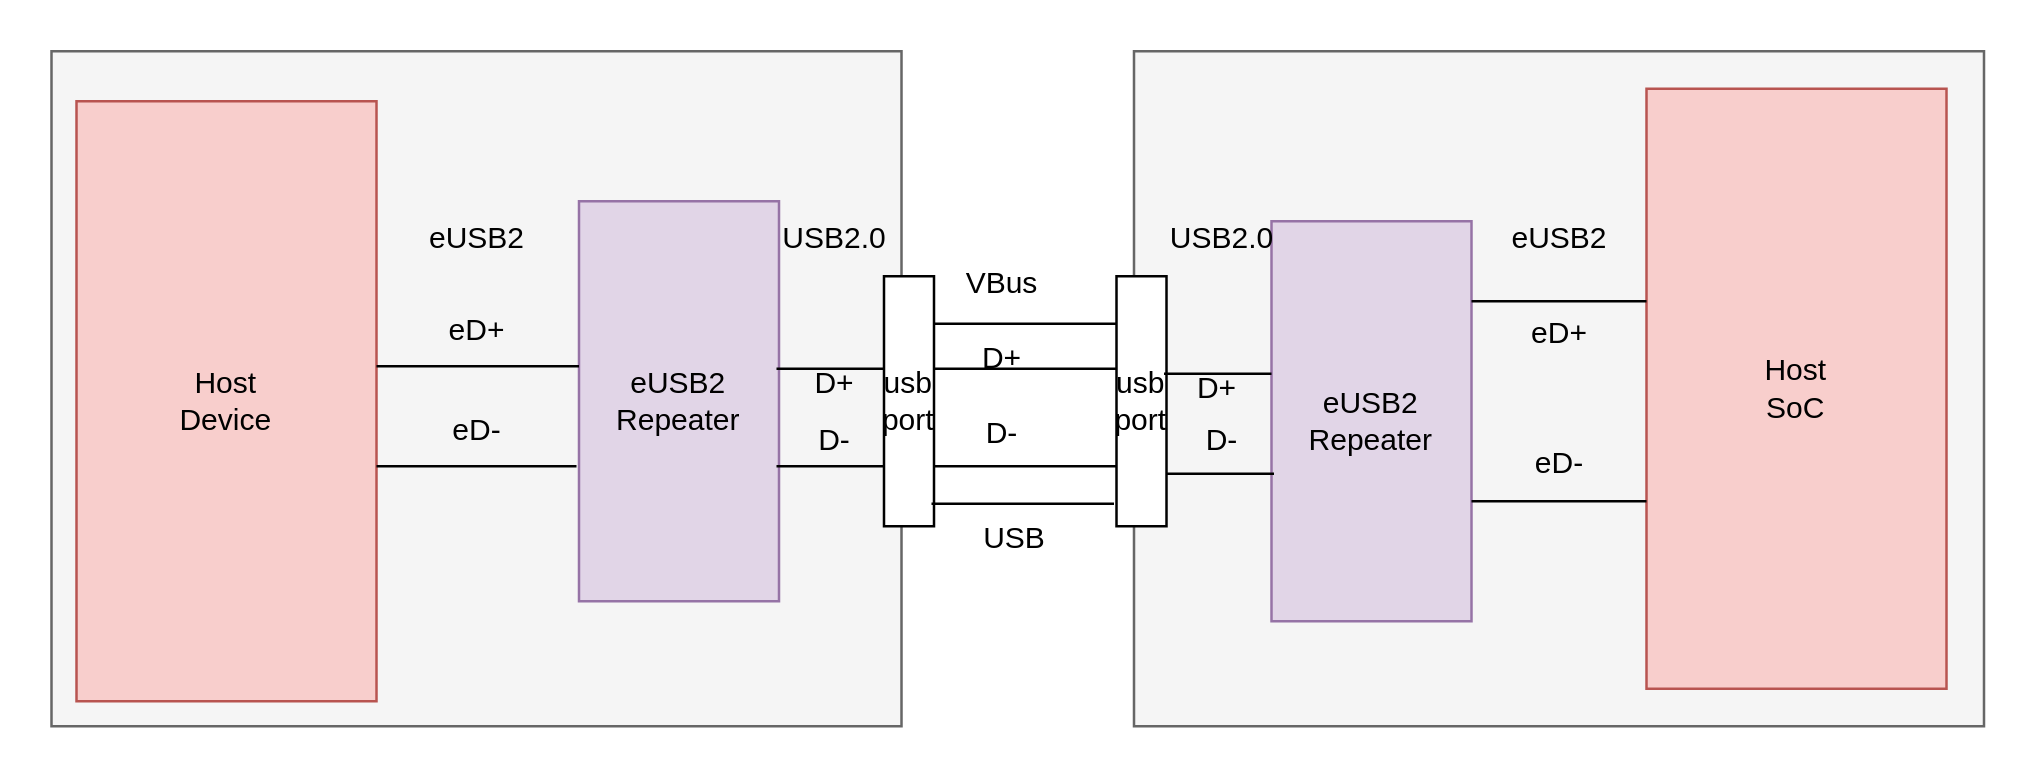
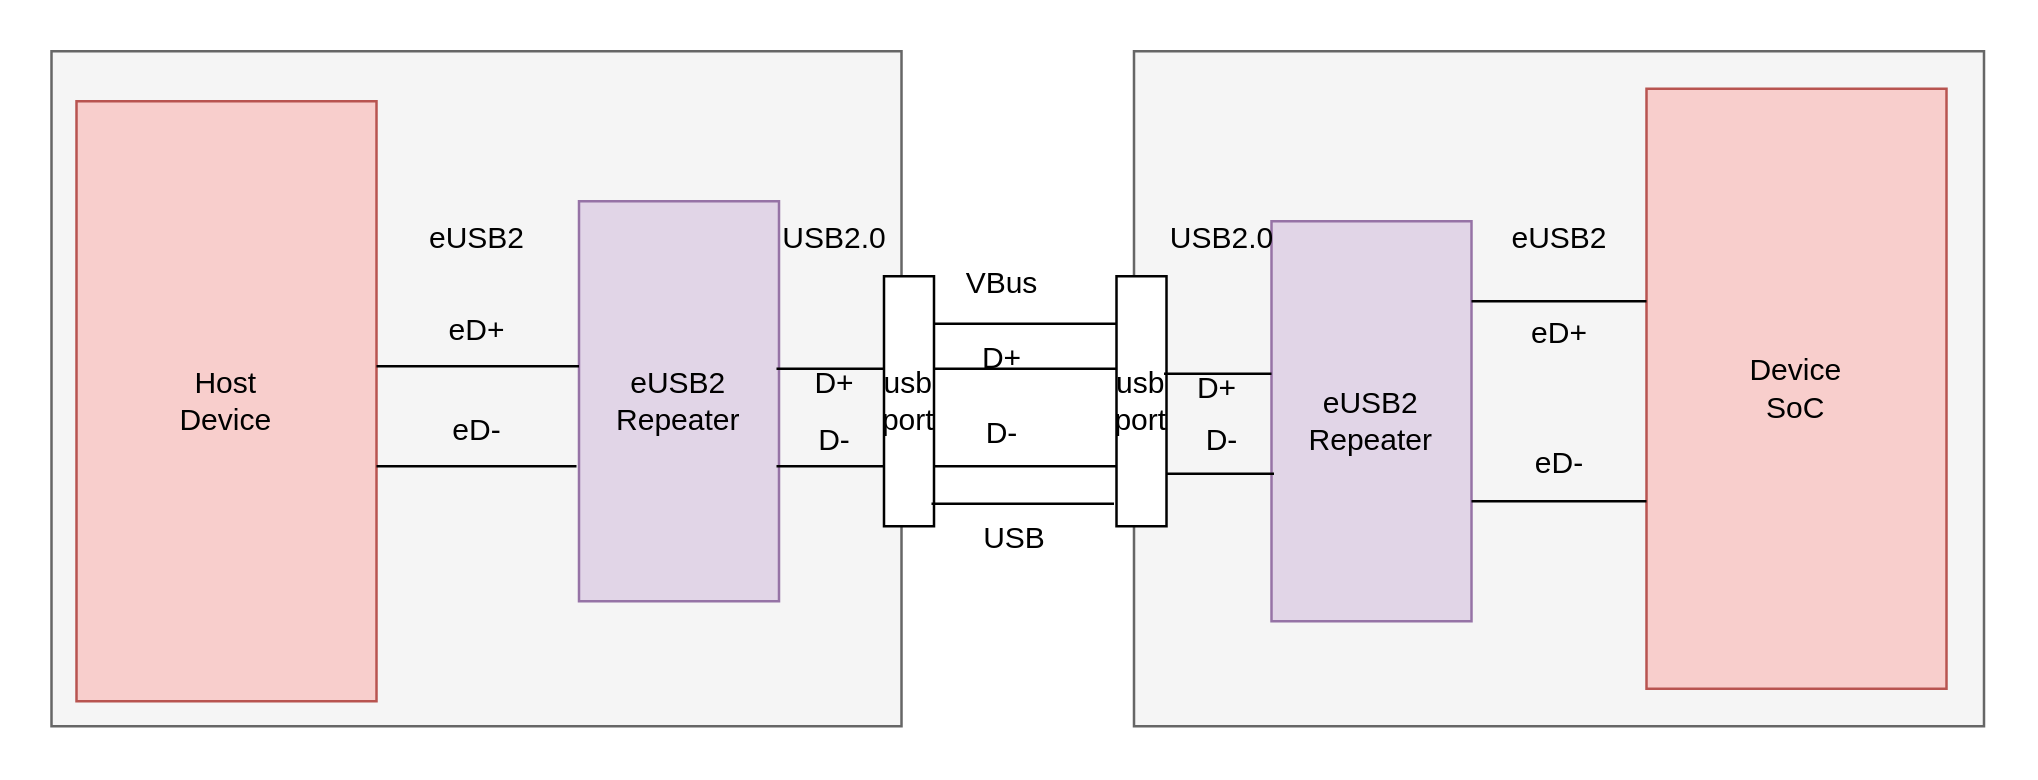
node "Host SoC": label "Host SoC" -> "Device SoC"
